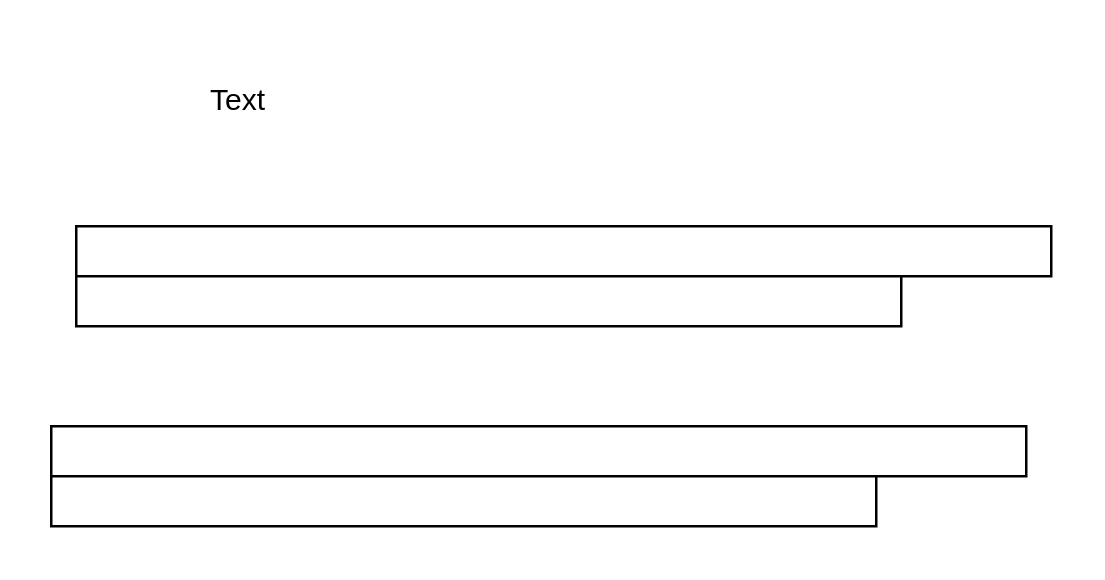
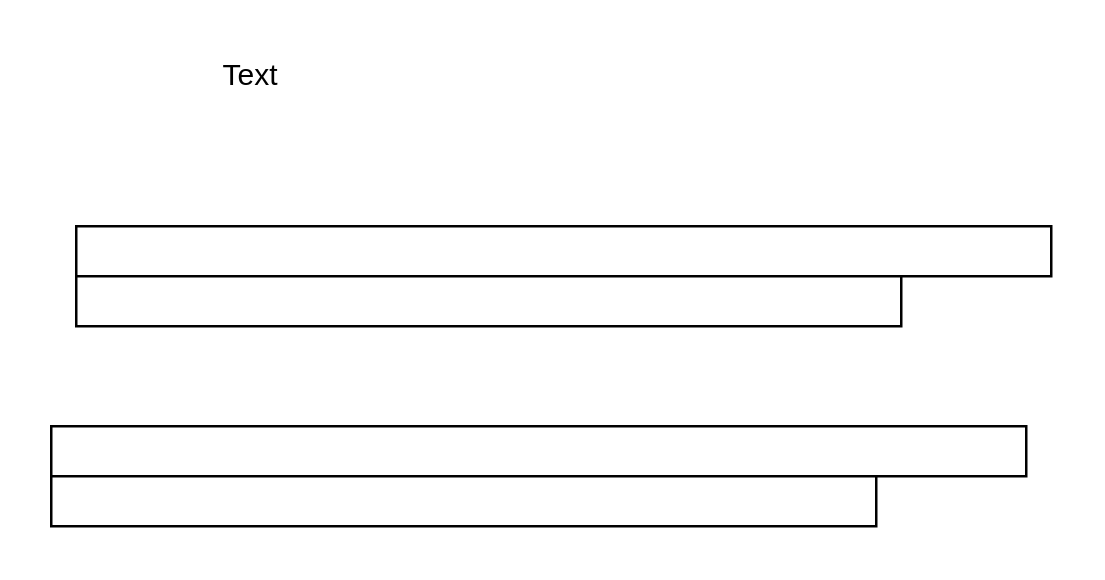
node "Text": moved (239, 101) -> (251, 76)
